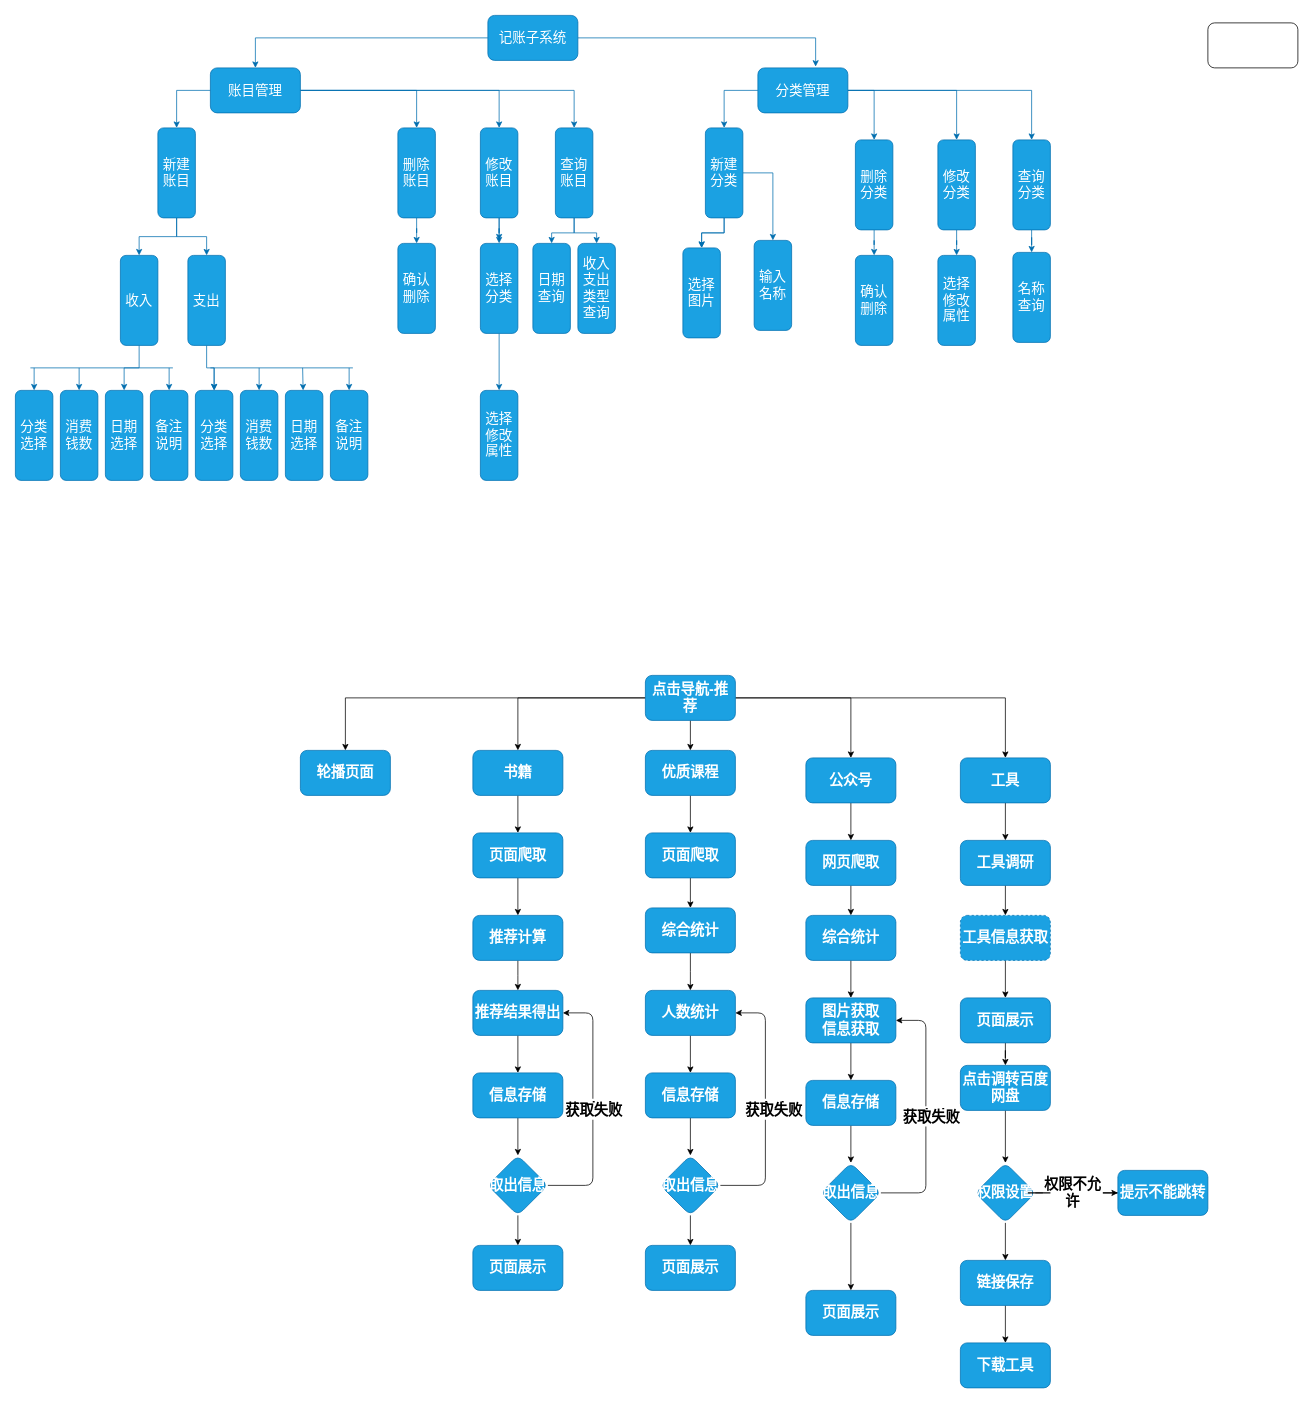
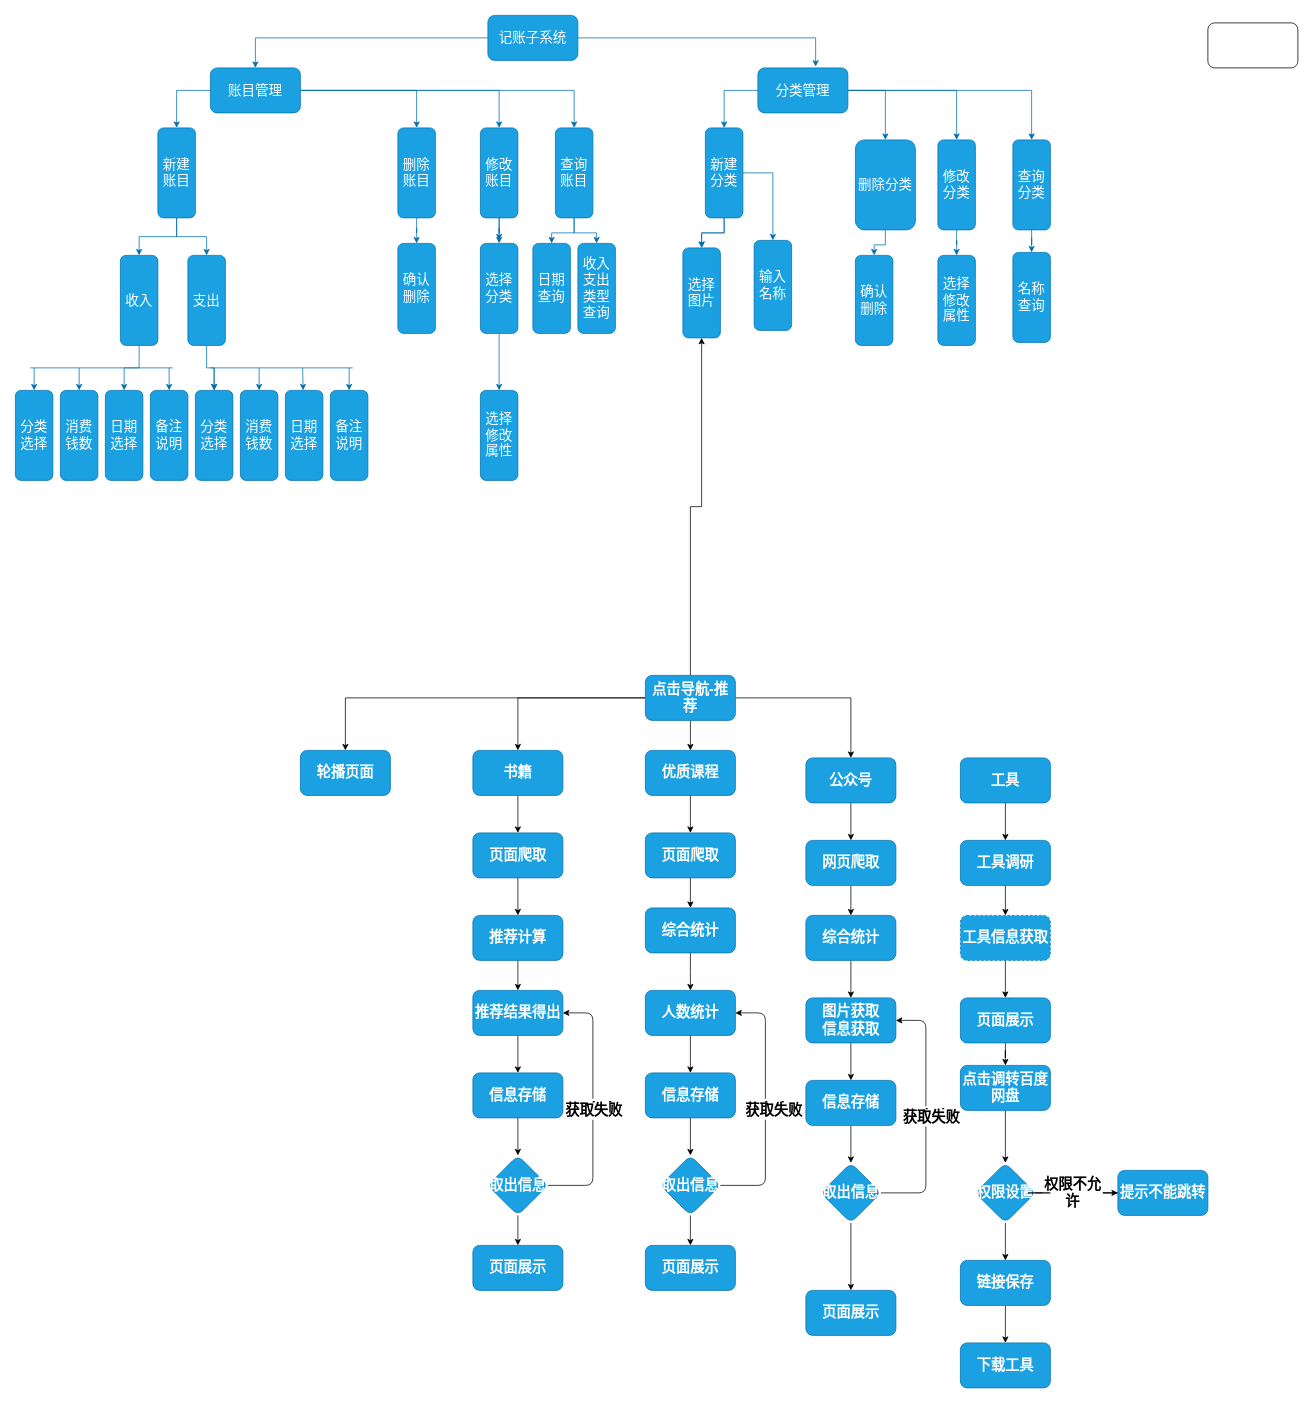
node "删除分类": size 38x90 -> 60x90
edge "点击导航-推荐" -> "工具": now "点击导航-推荐" -> "选择图片"
